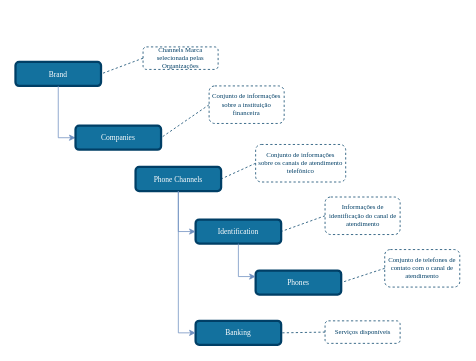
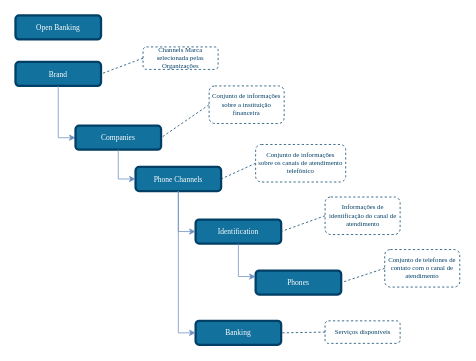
node "Open Banking": added
edge "Companies" -> "Phone Channels": added
